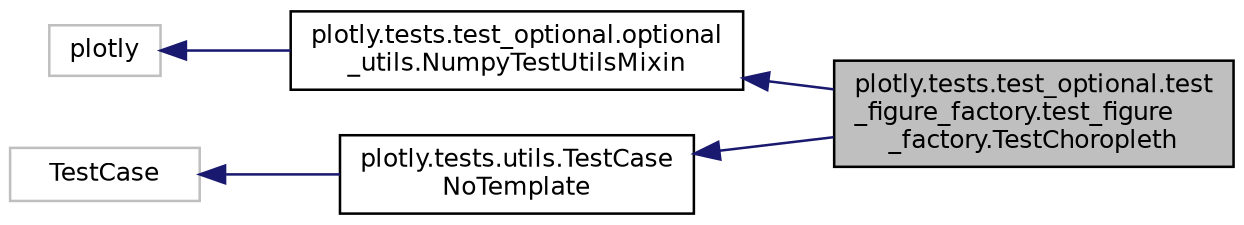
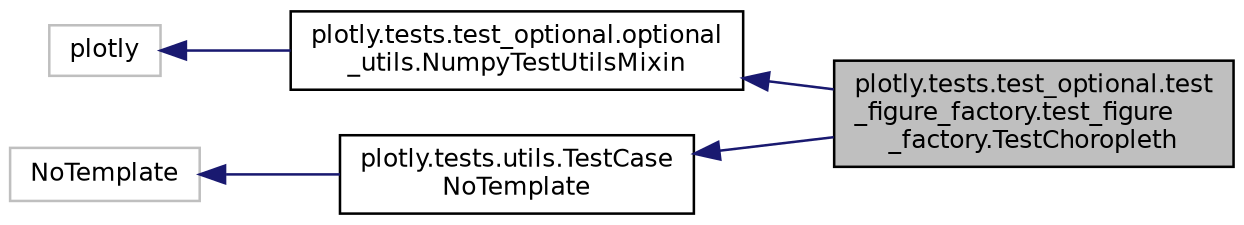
node "TestCase": label "TestCase" -> "NoTemplate"
